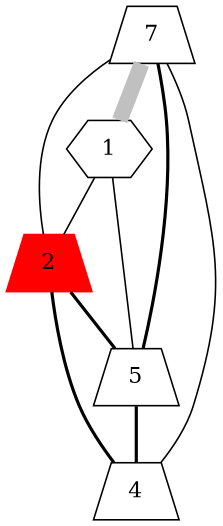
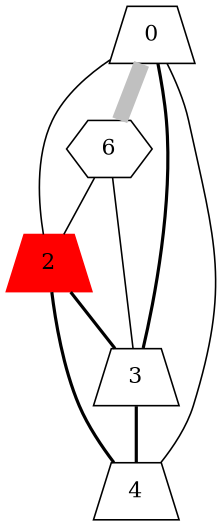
node "7": label "7" -> "0"
node "1": label "1" -> "6"
node "5": label "5" -> "3"
